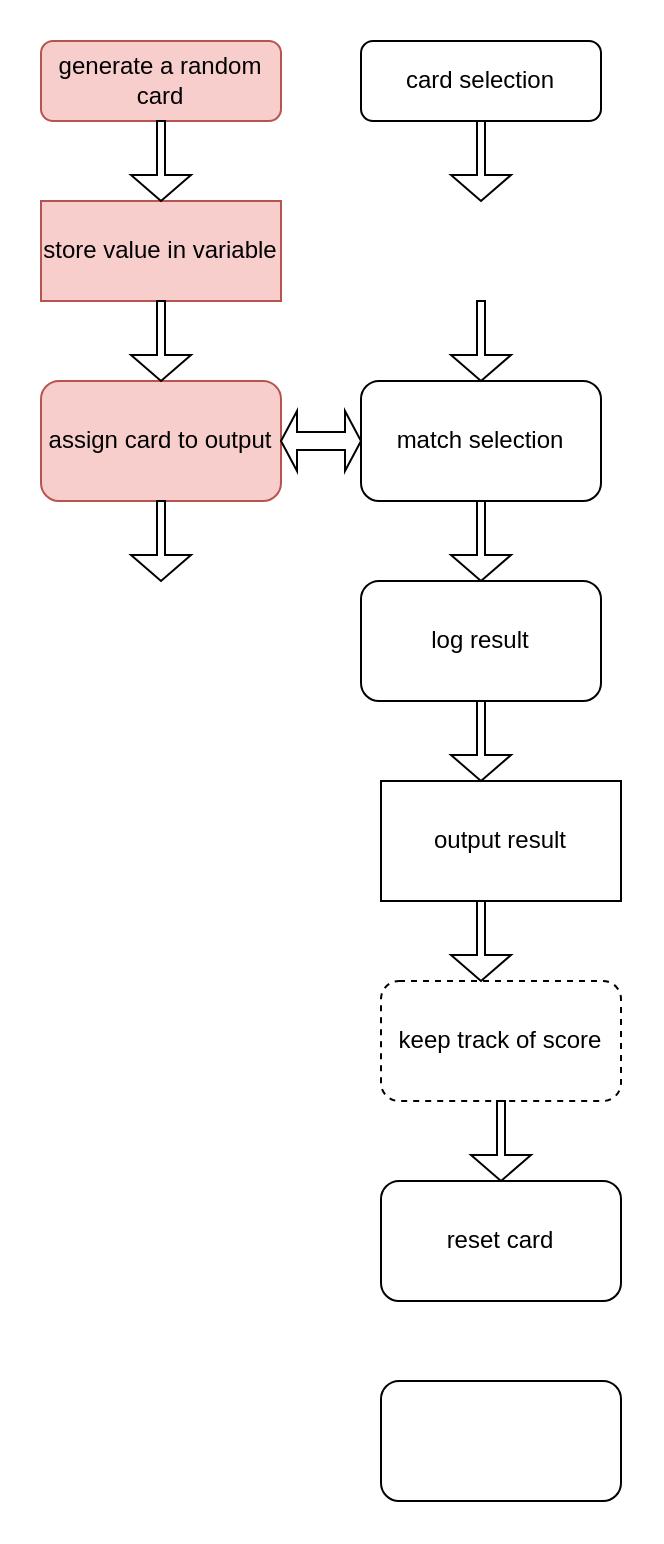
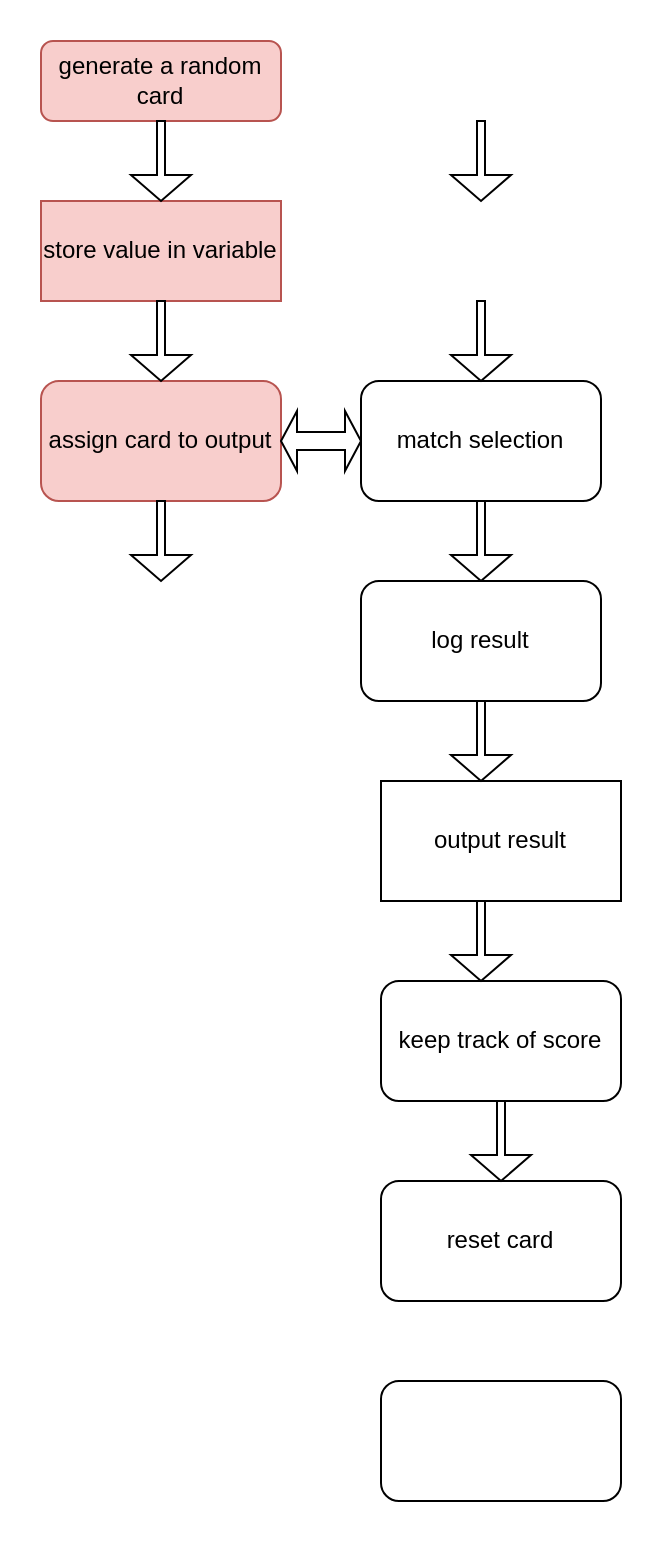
node "card selection": removed
node "keep track of score": style dashed -> solid
